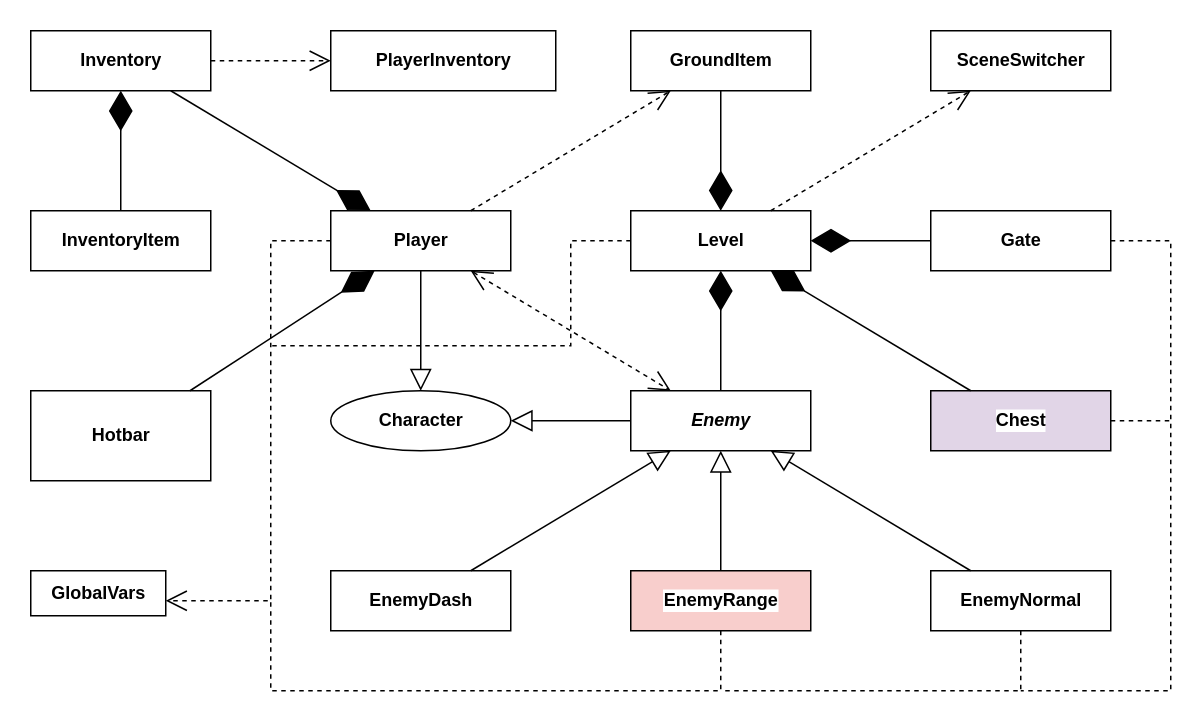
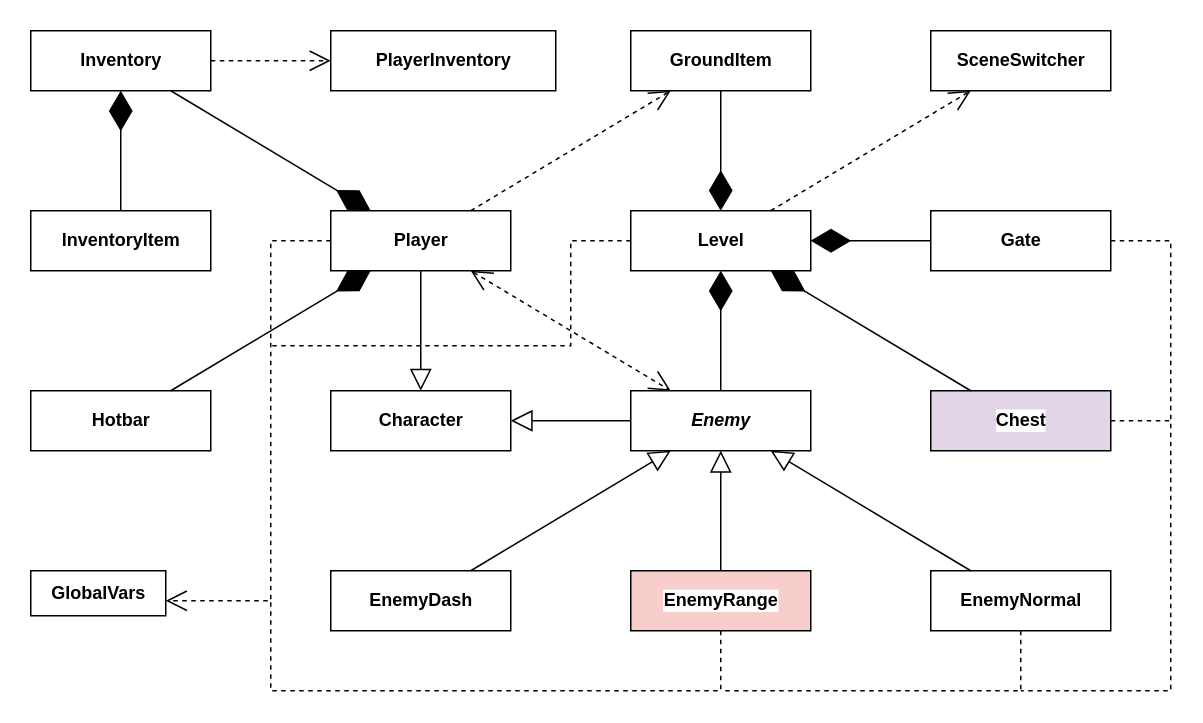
node "Character": shape ellipse -> rectangle
node "Hotbar": size 180x90 -> 180x60
